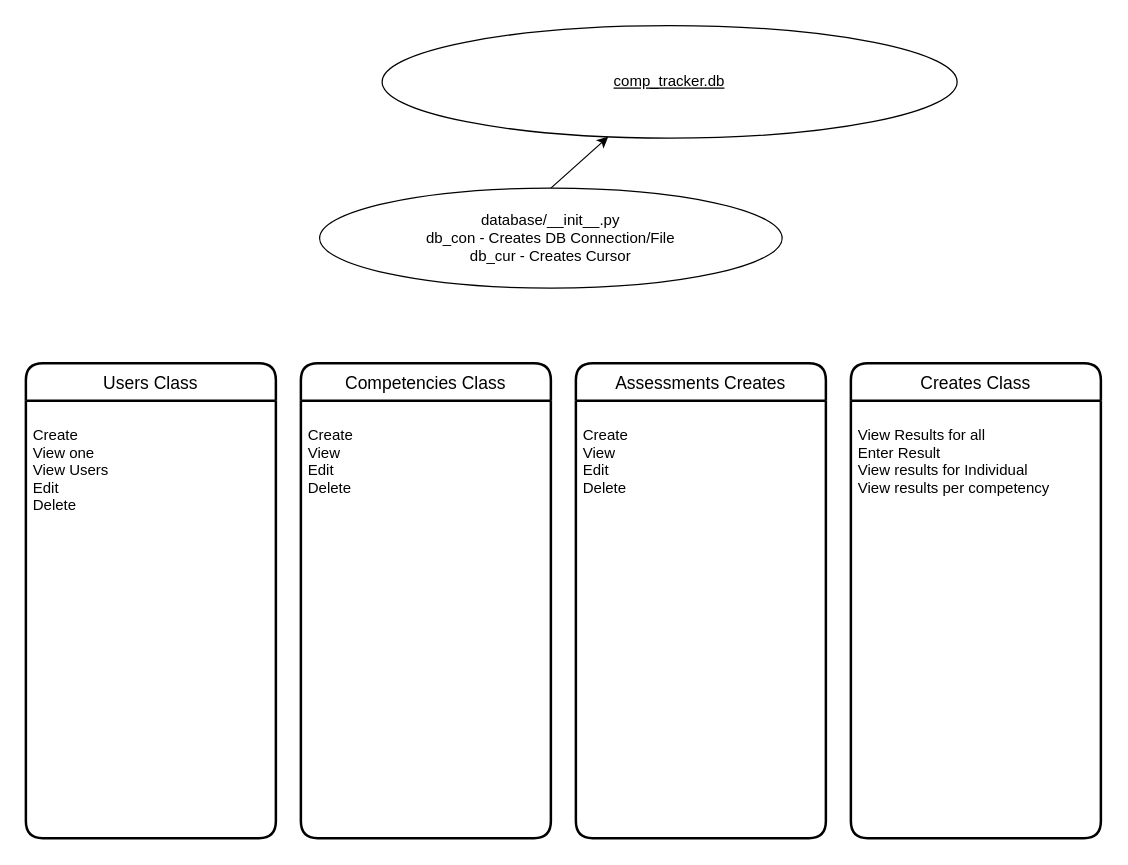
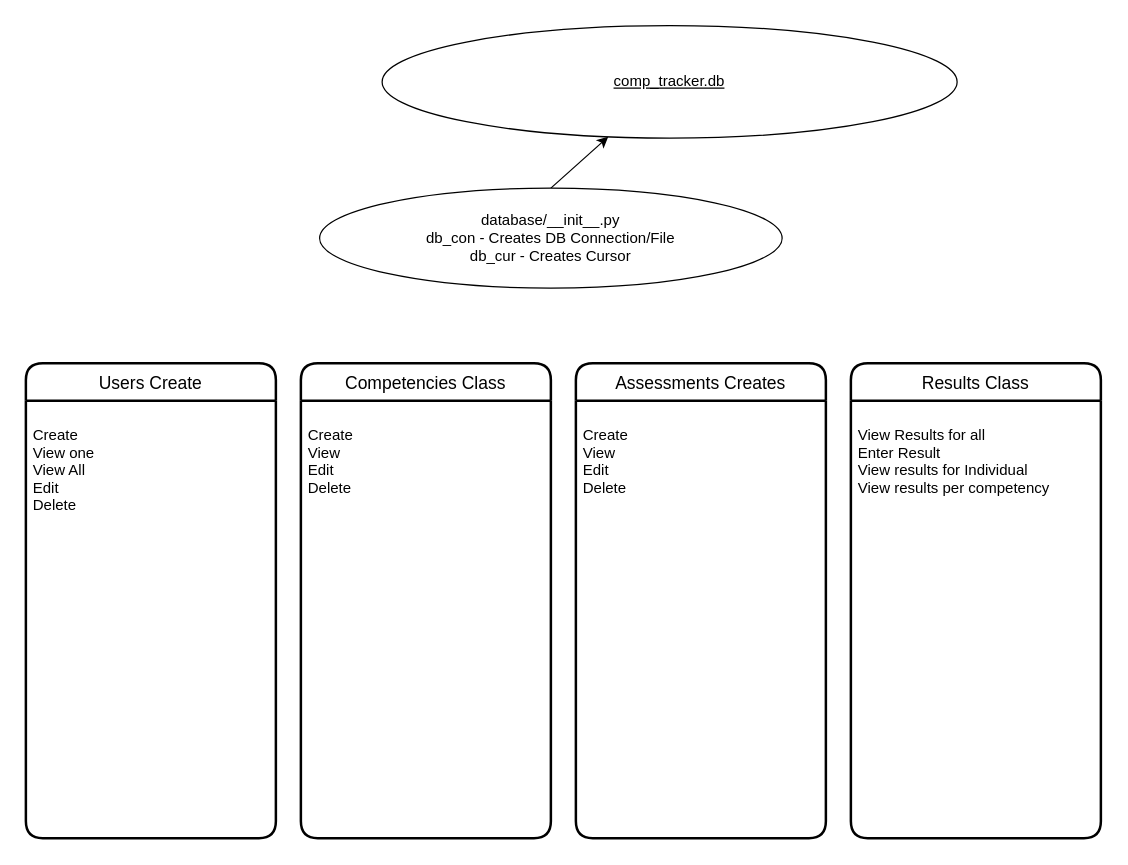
node "Users Class": label "Users Class" -> "Users Create"
node "Creates Class": label "Creates Class" -> "Results Class"
node "Create View one View Users Edit Delete": label "Create View one View Users Edit Delete" -> "Create View one View All Edit Delete"
